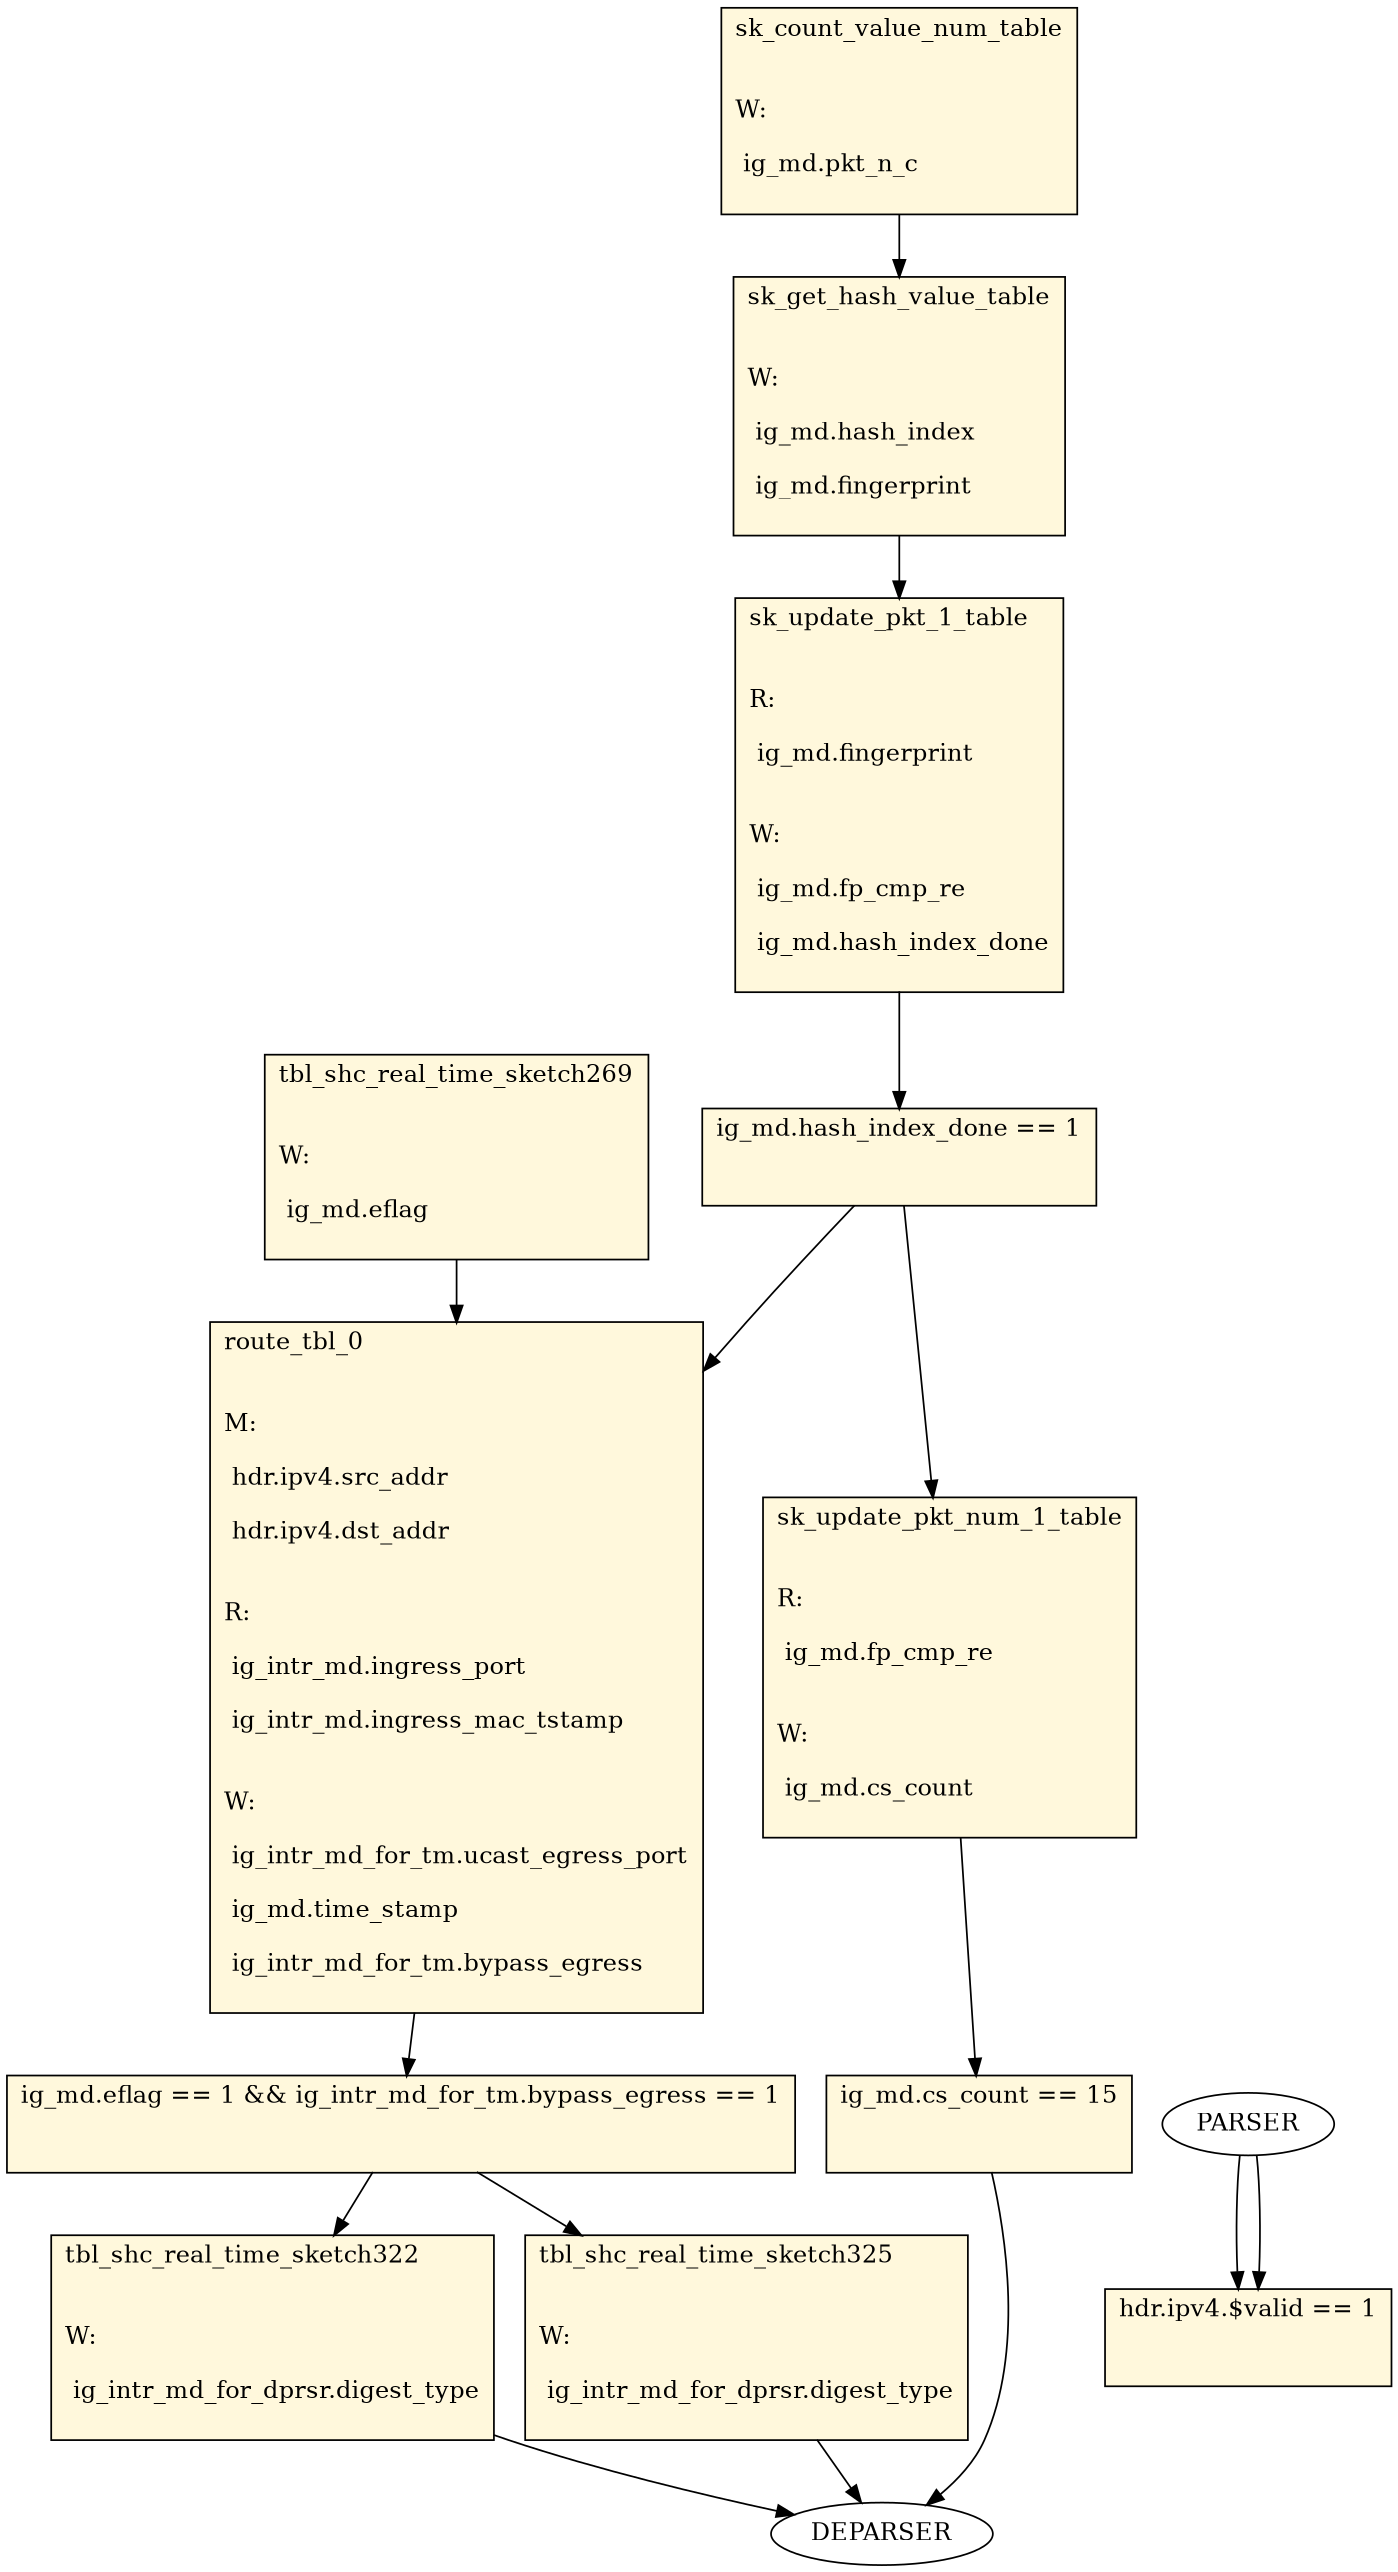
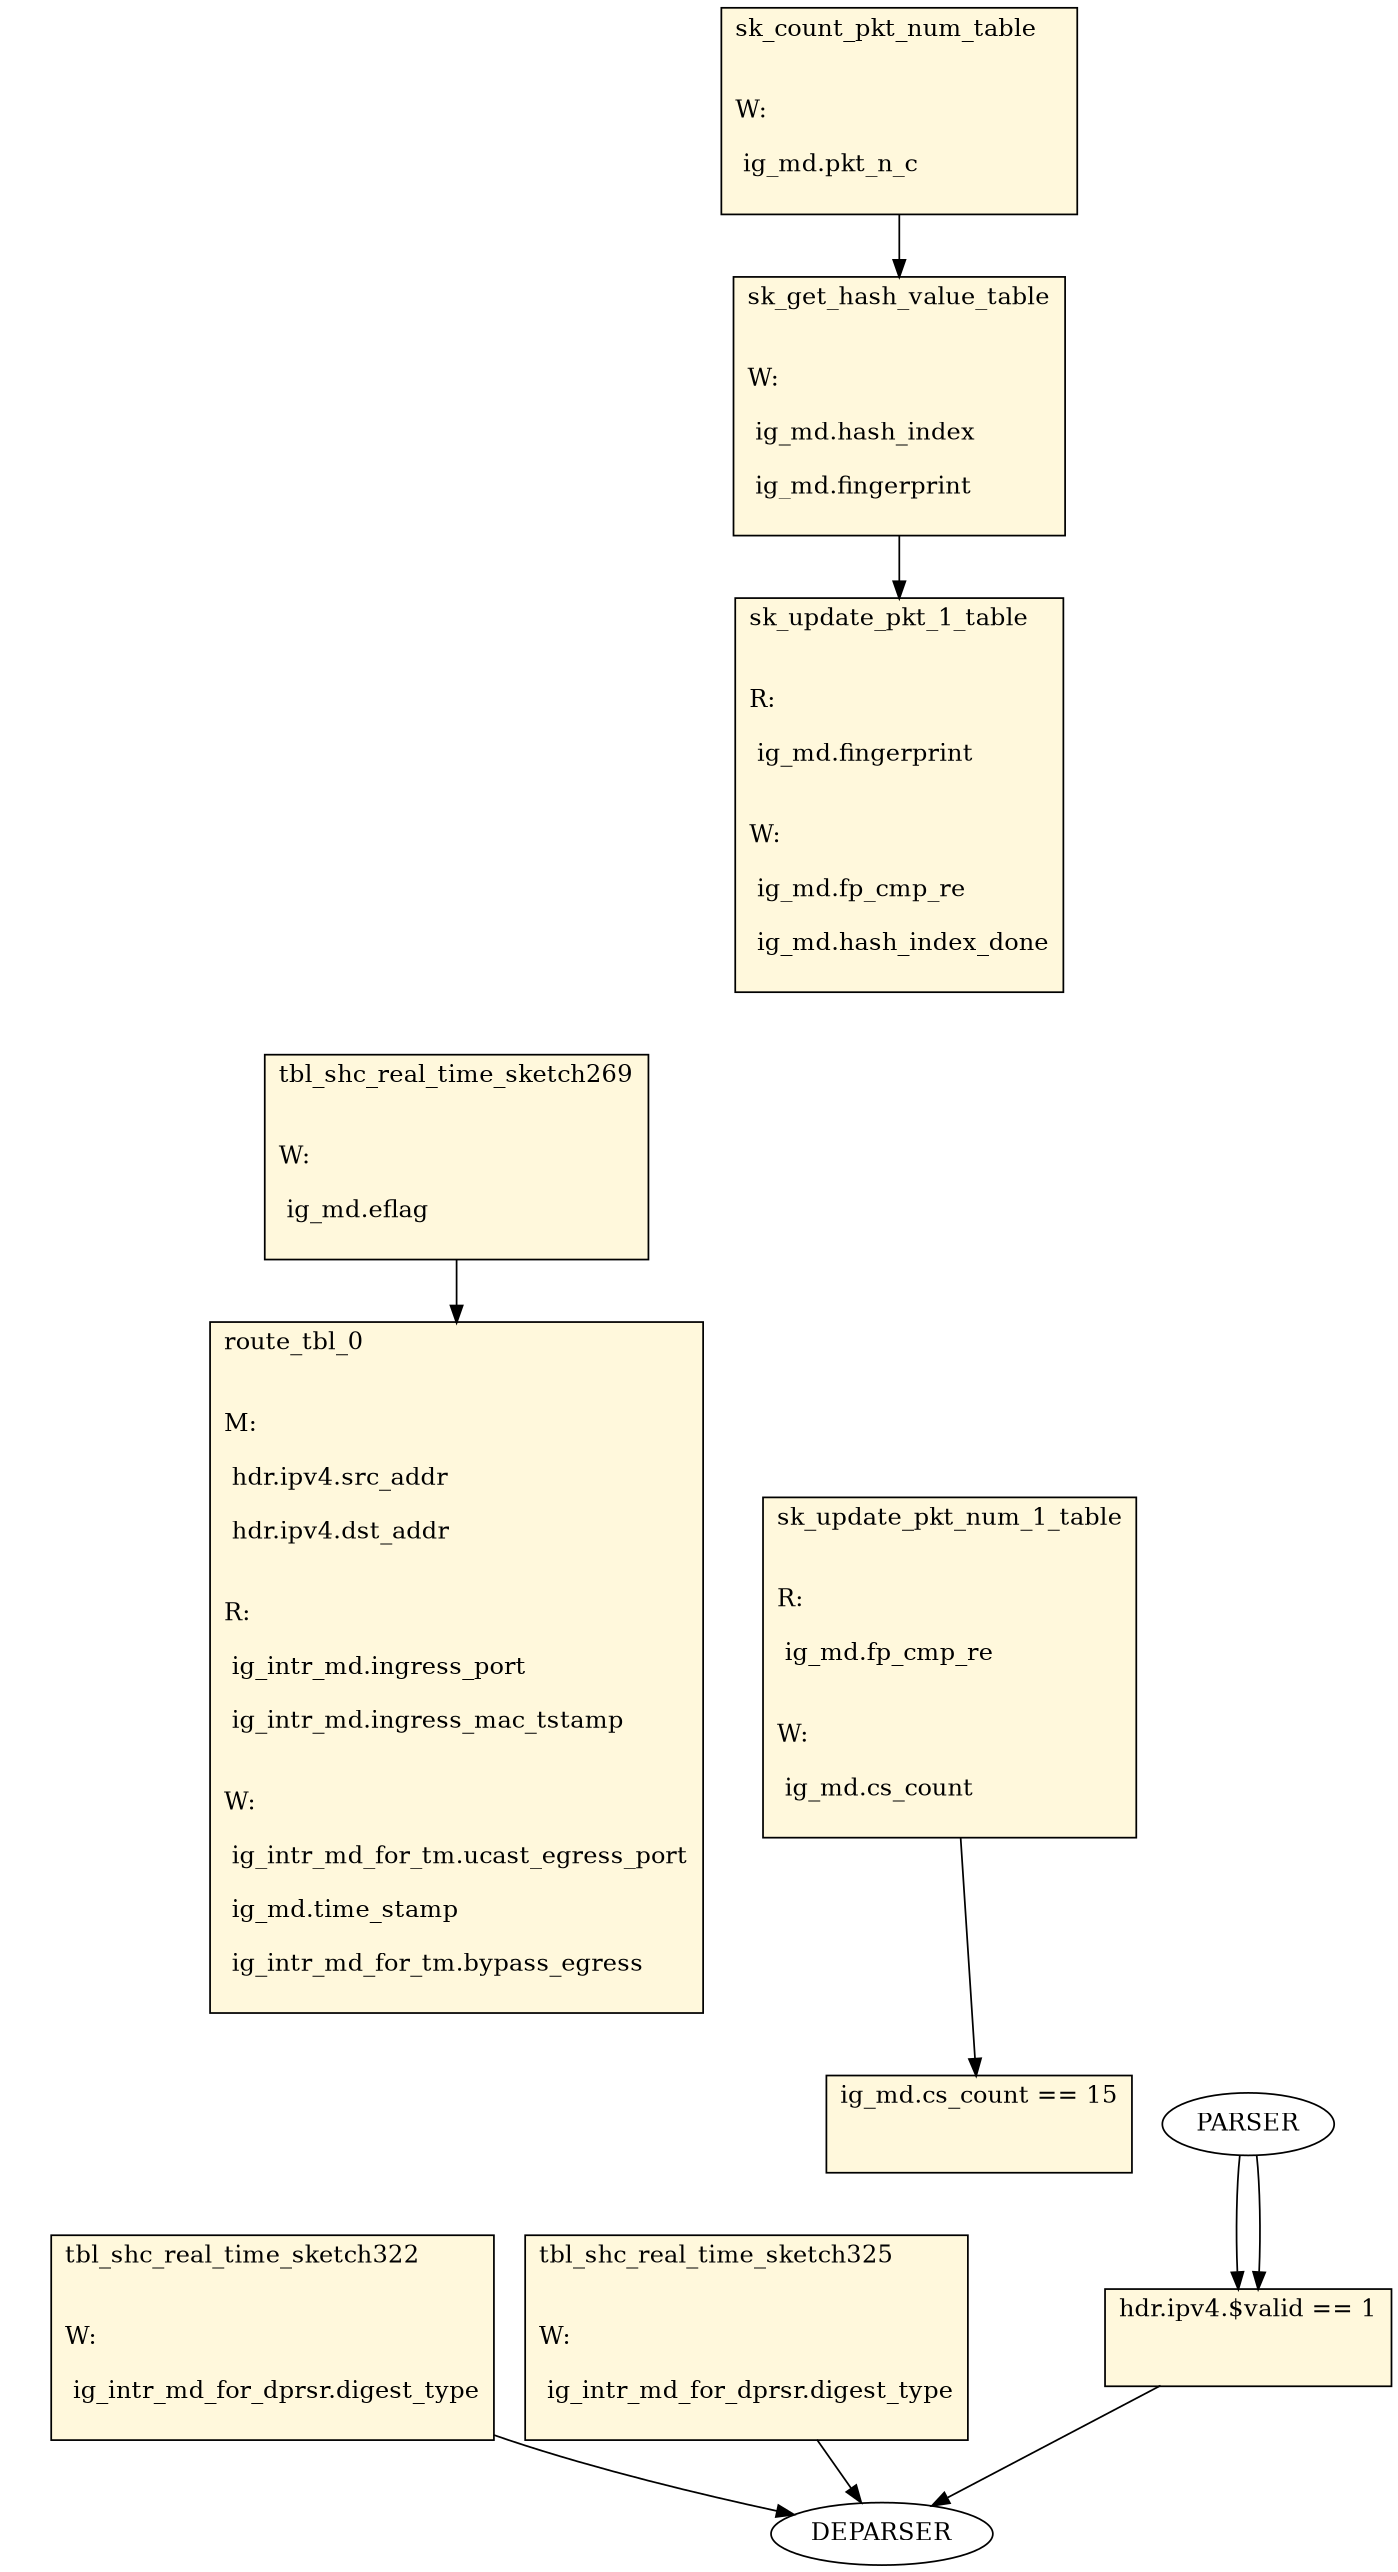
node "sk_count_value_num_table W: ig_md.pkt_n_c": label "sk_count_value_num_table W: ig_md.pkt_n_c" -> "sk_count_pkt_num_table W: ig_md.pkt_n_c"
node "ig_md.hash_index_done == 1": removed
node "ig_md.eflag == 1 && ig_intr_md_for_tm.bypass_egress == 1": removed
edge "ig_md.cs_count == 15" -> "DEPARSER": now "hdr.ipv4.$valid == 1" -> "DEPARSER"
